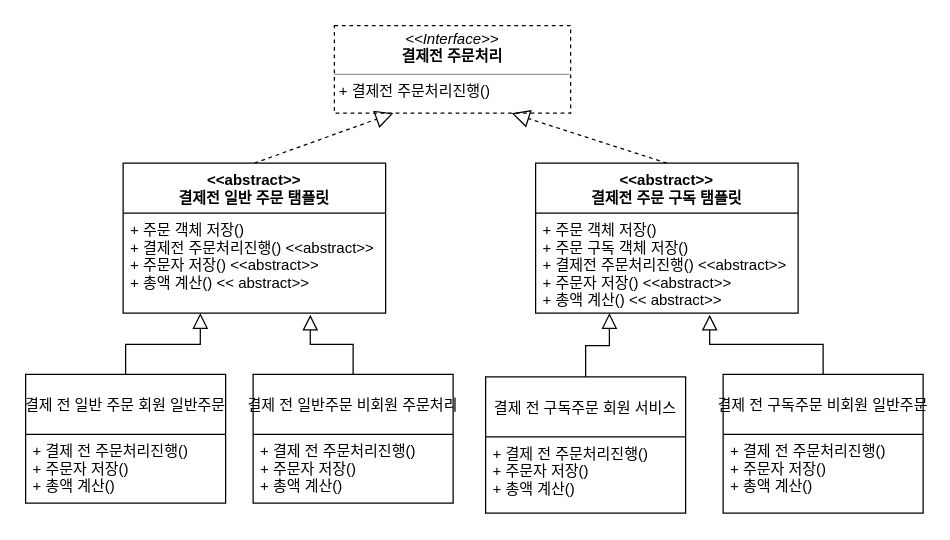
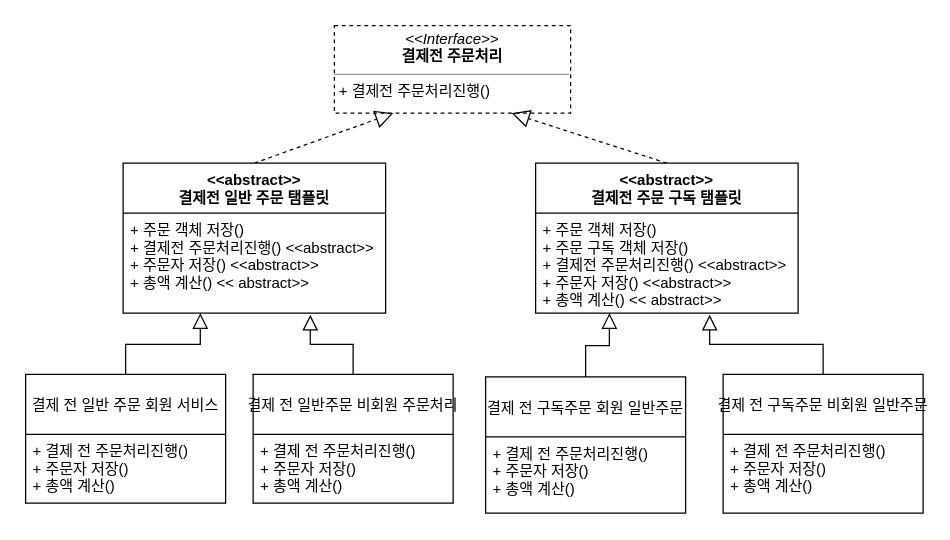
node "결제 전 일반 주문 회원 일반주문": label "결제 전 일반 주문 회원 일반주문" -> "결제 전 일반 주문 회원 서비스"
node "결제 전 구독주문 회원 서비스": label "결제 전 구독주문 회원 서비스" -> "결제 전 구독주문 회원 일반주문"
